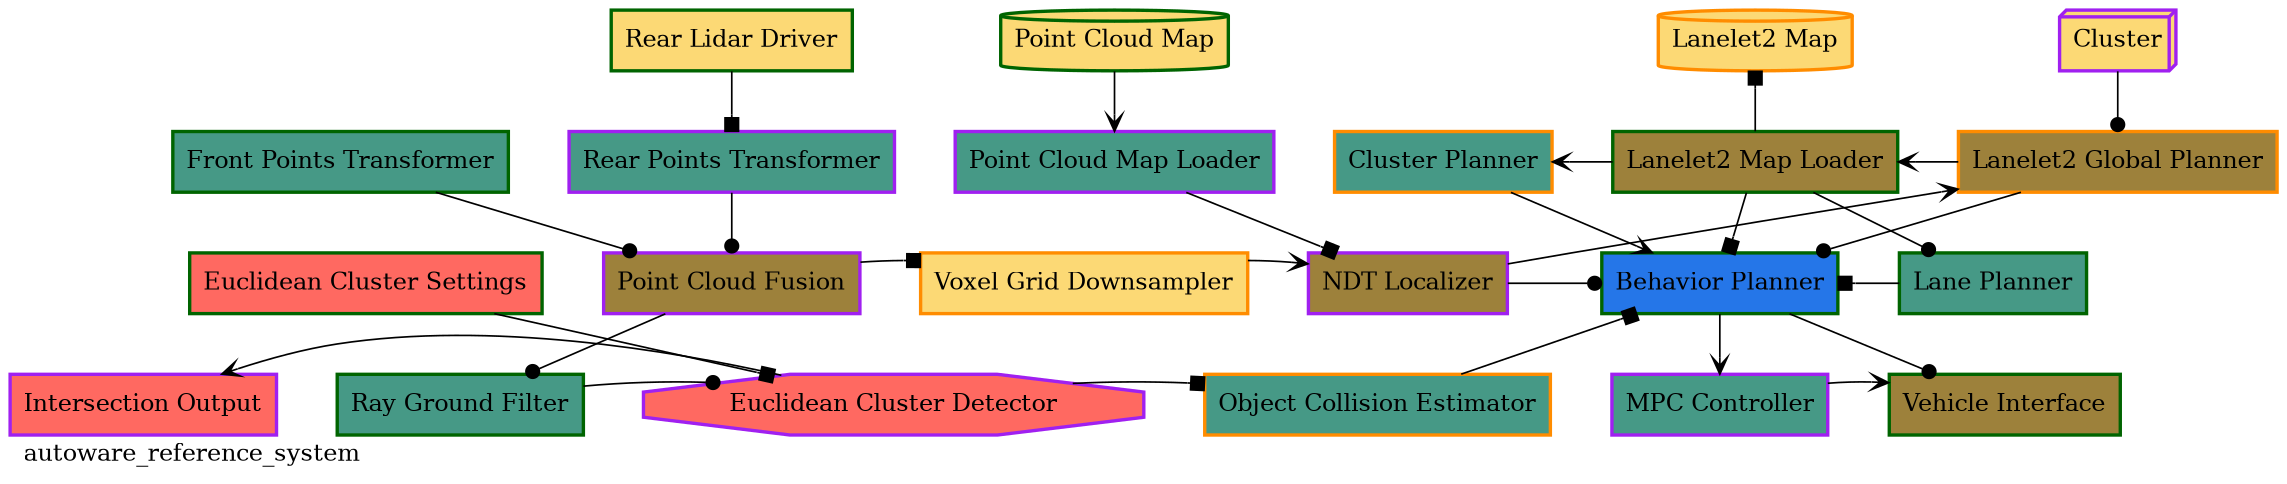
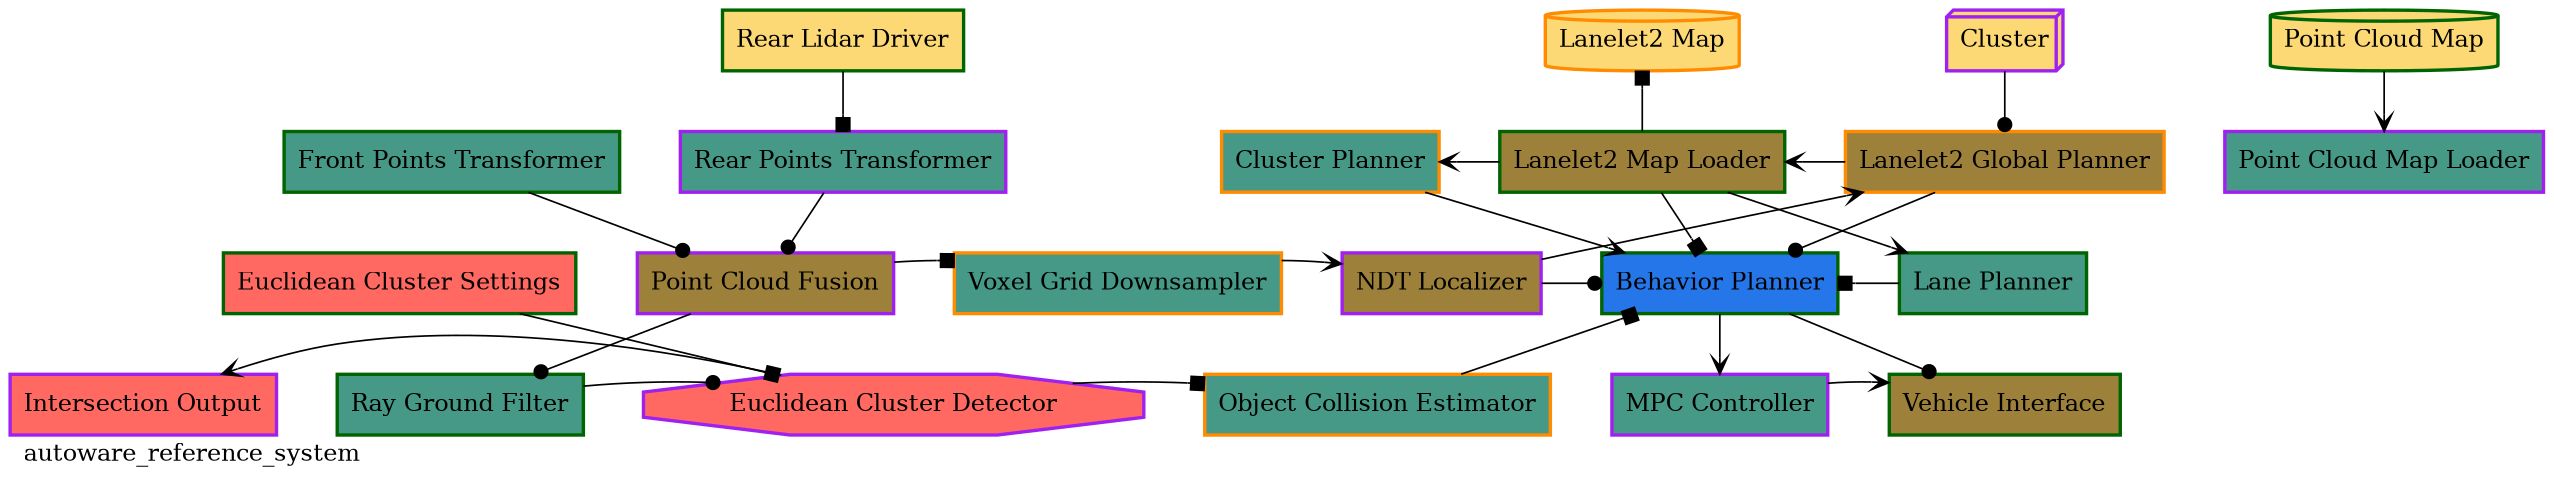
edge "Point Cloud Map Loader" -> "NDT Localizer": removed
edge "Lanelet2 Map Loader" -> "Lane Planner": arrowhead dot -> vee
node "Voxel Grid Downsampler": fillcolor #fcd975 -> #469986
